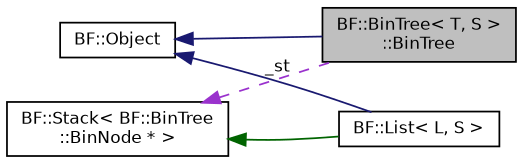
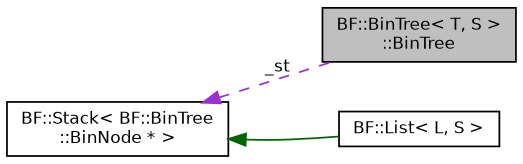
node "BF::Object": removed
